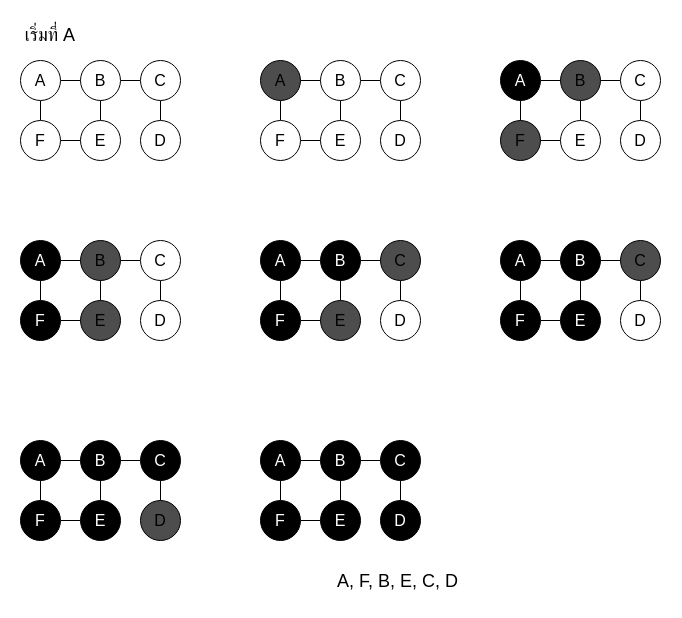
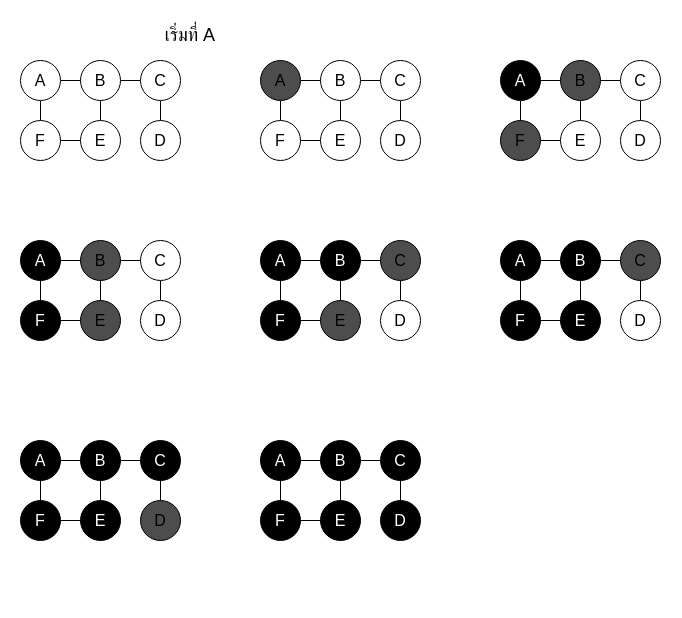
node "เริ่มที่ A": moved (51, 36) -> (191, 36)
node "A, F, B, E, C, D": removed
